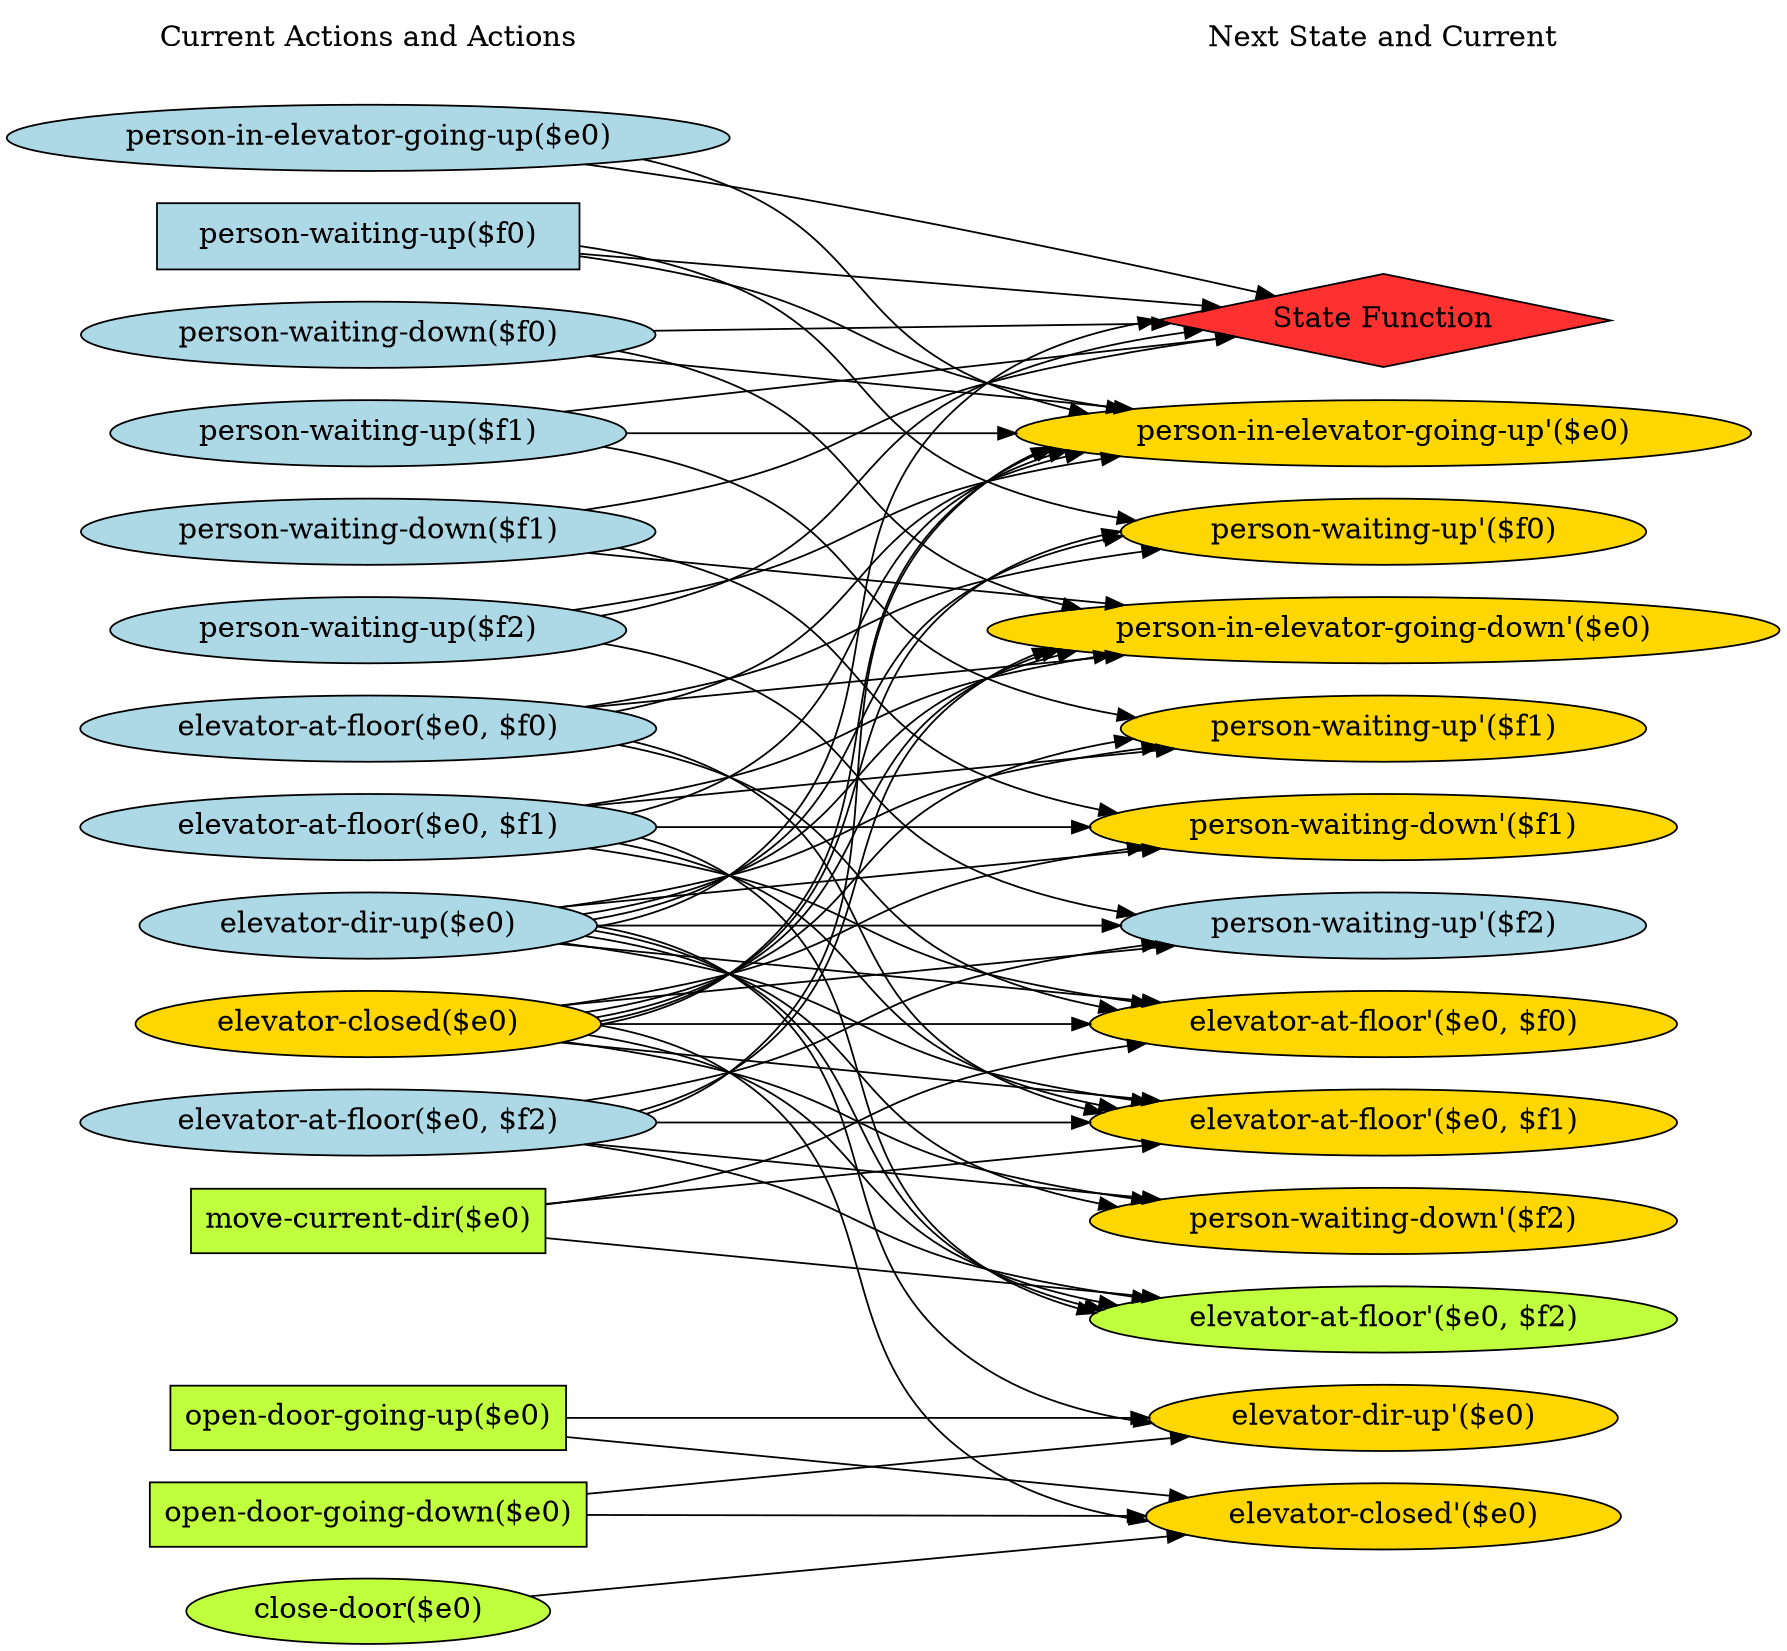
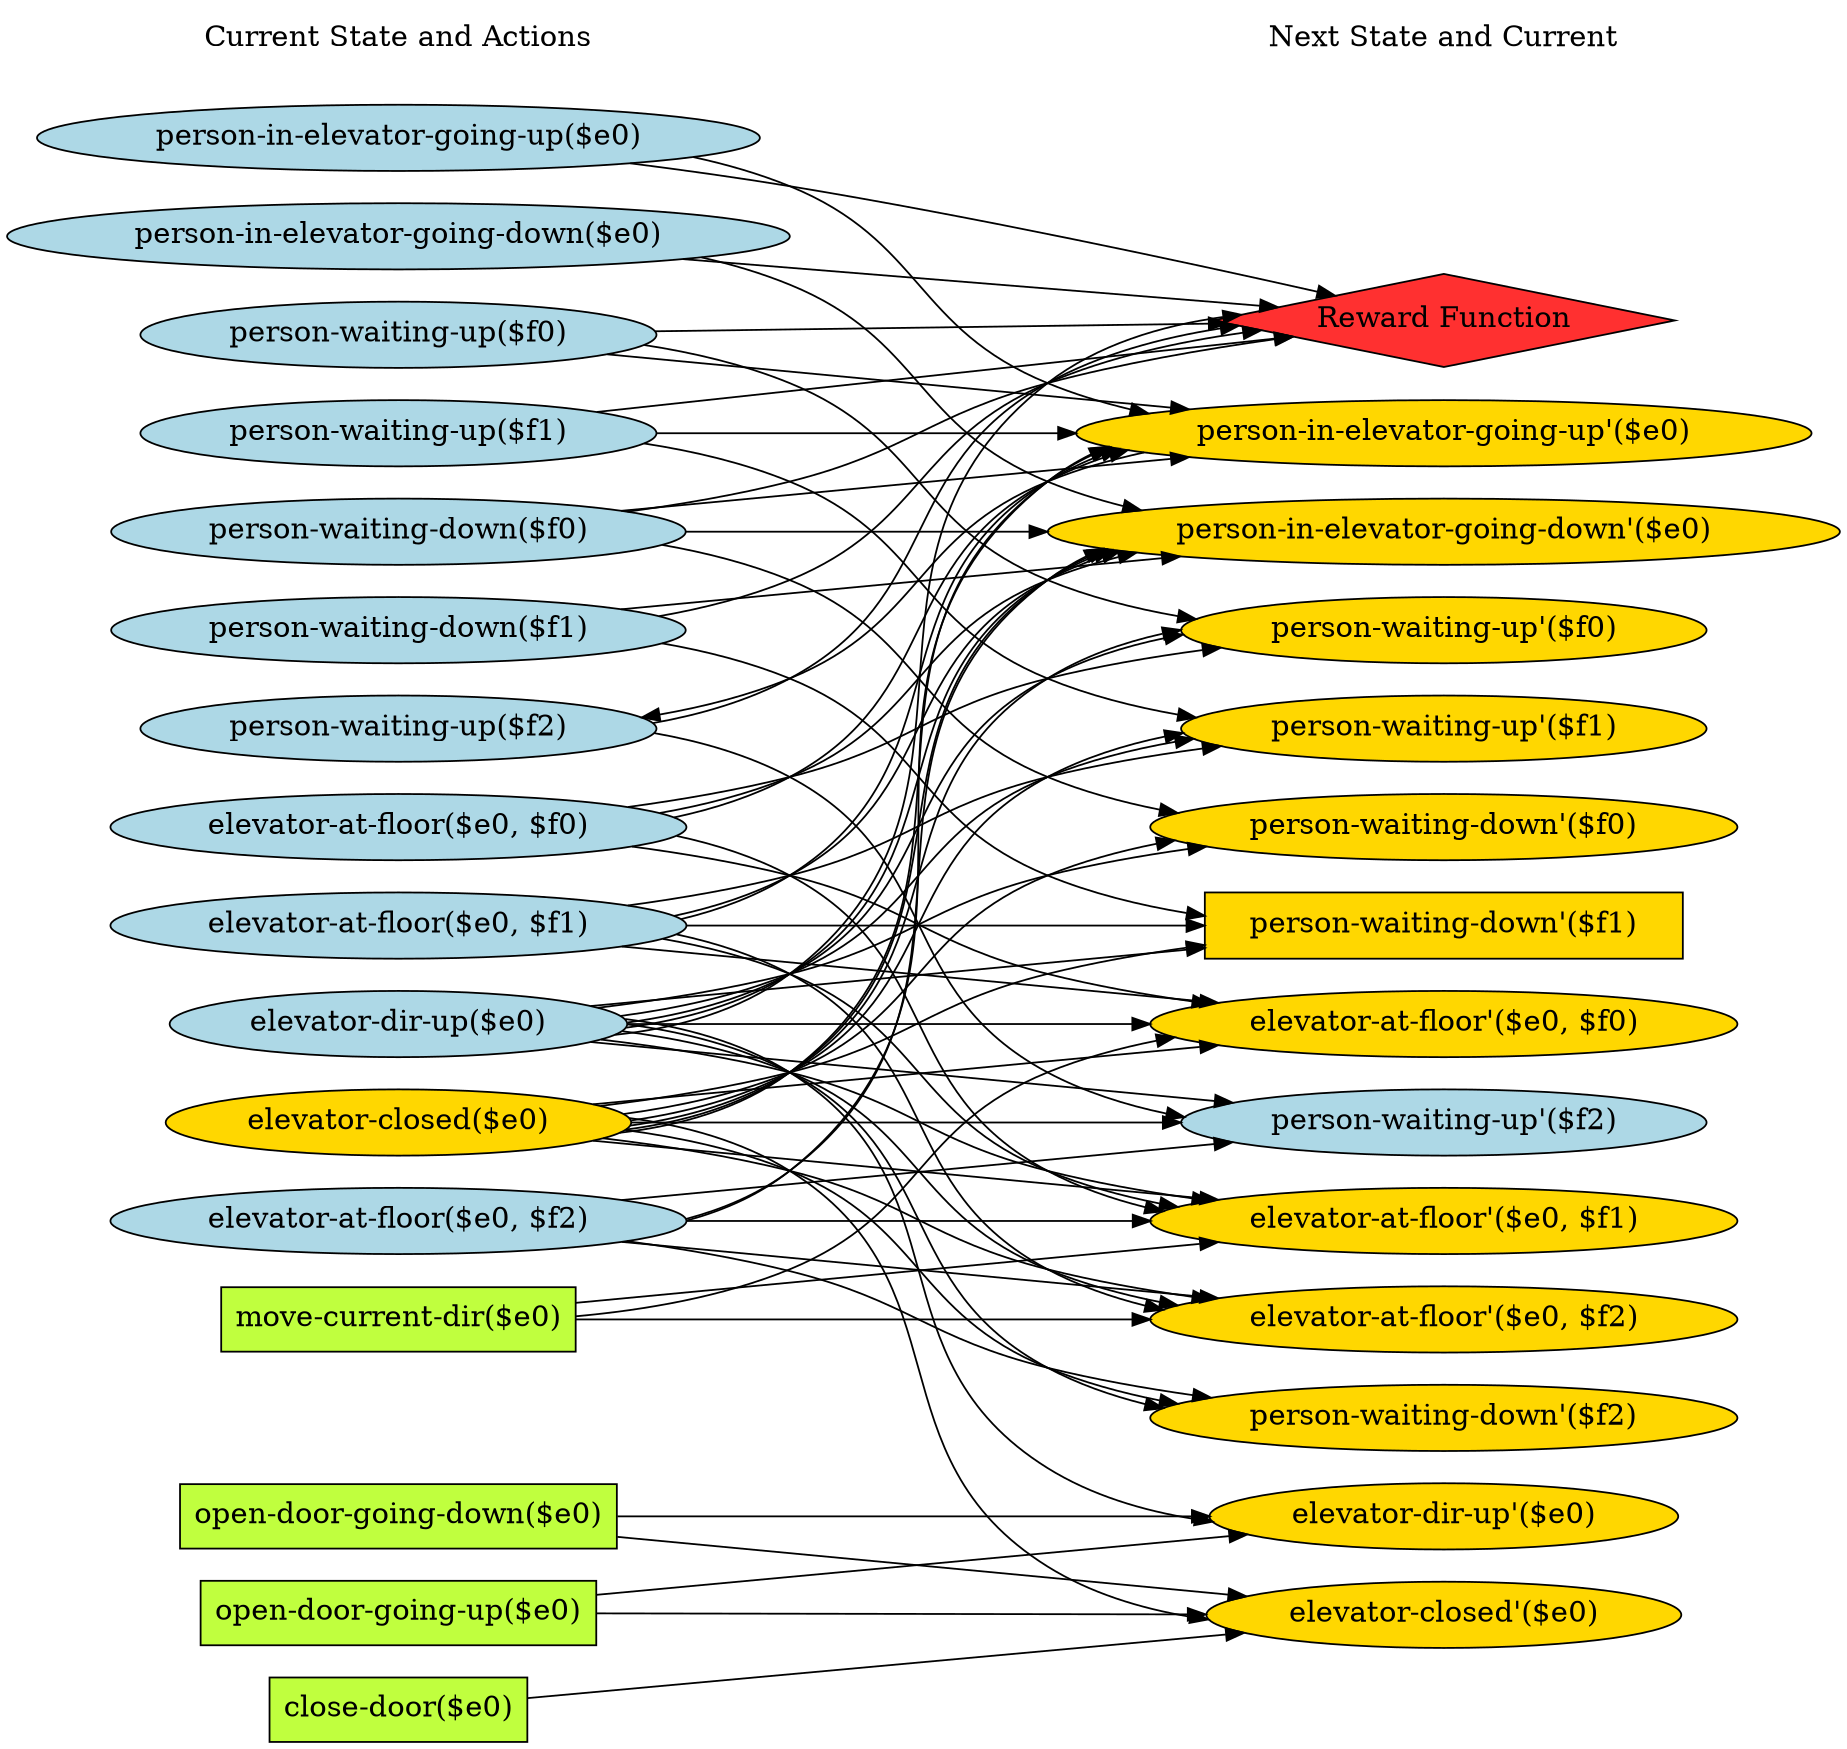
node "Current Actions and Actions": label "Current Actions and Actions" -> "Current State and Actions"
node "person-waiting-up($f0)": shape box -> ellipse
node "person-in-elevator-going-down($e0)": added
node "State Function": label "State Function" -> "Reward Function"
edge "person-waiting-up($f2)" -> "person-in-elevator-going-up'($e0)": reversed
node "person-waiting-down'($f1)": shape ellipse -> box
node "person-waiting-down'($f0)": added
node "elevator-at-floor'($e0, $f2)": fillcolor olivedrab1 -> gold1
node "close-door($e0)": shape ellipse -> box
